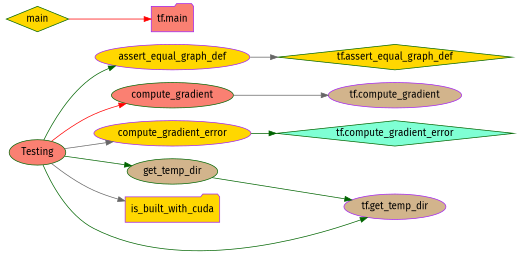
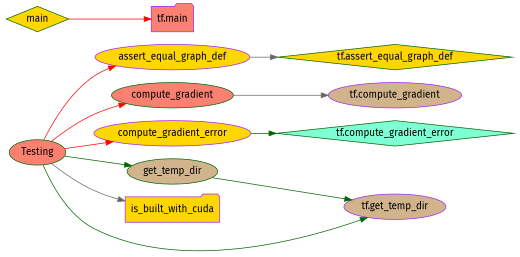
edge "Testing" -> "assert_equal_graph_def": color darkgreen -> red
edge "Testing" -> "compute_gradient_error": color gray40 -> red
